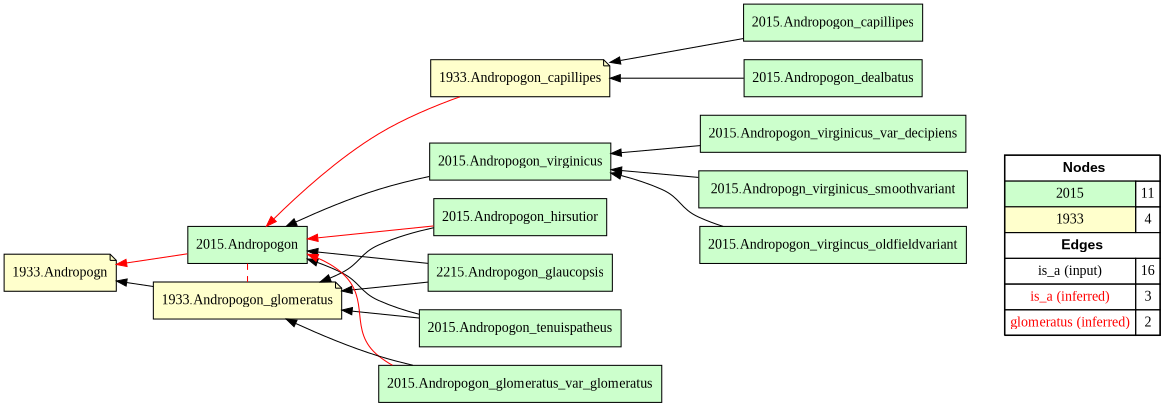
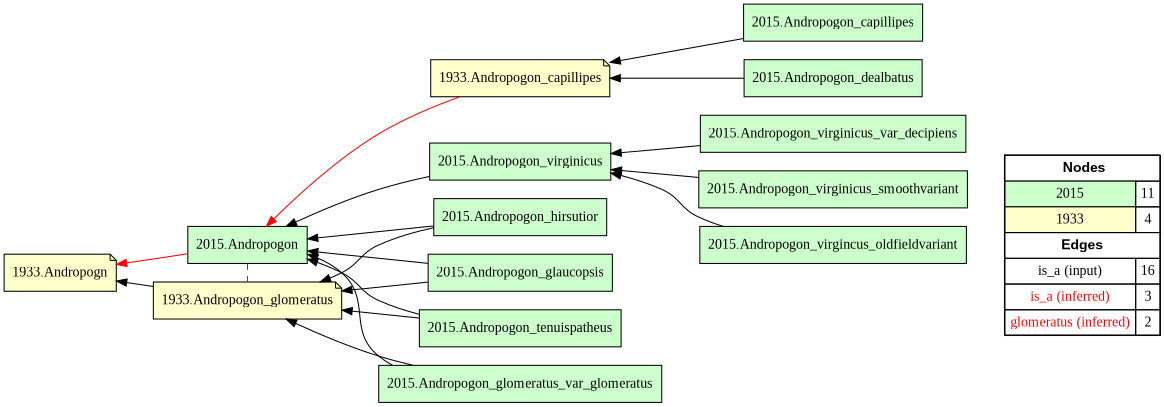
node "2015.Andropogn_virginicus_smoothvariant": label "2015.Andropogn_virginicus_smoothvariant" -> "2015.Andropogon_virginicus_smoothvariant"
edge "2015.Andropogon_hirsutior" -> "2015.Andropogon": color #ff0000 -> #000000
node "2215.Andropogon_glaucopsis": label "2215.Andropogon_glaucopsis" -> "2015.Andropogon_glaucopsis"
edge "2015.Andropogon_glomeratus_var_glomeratus" -> "2015.Andropogon": color #ff0000 -> #000000
